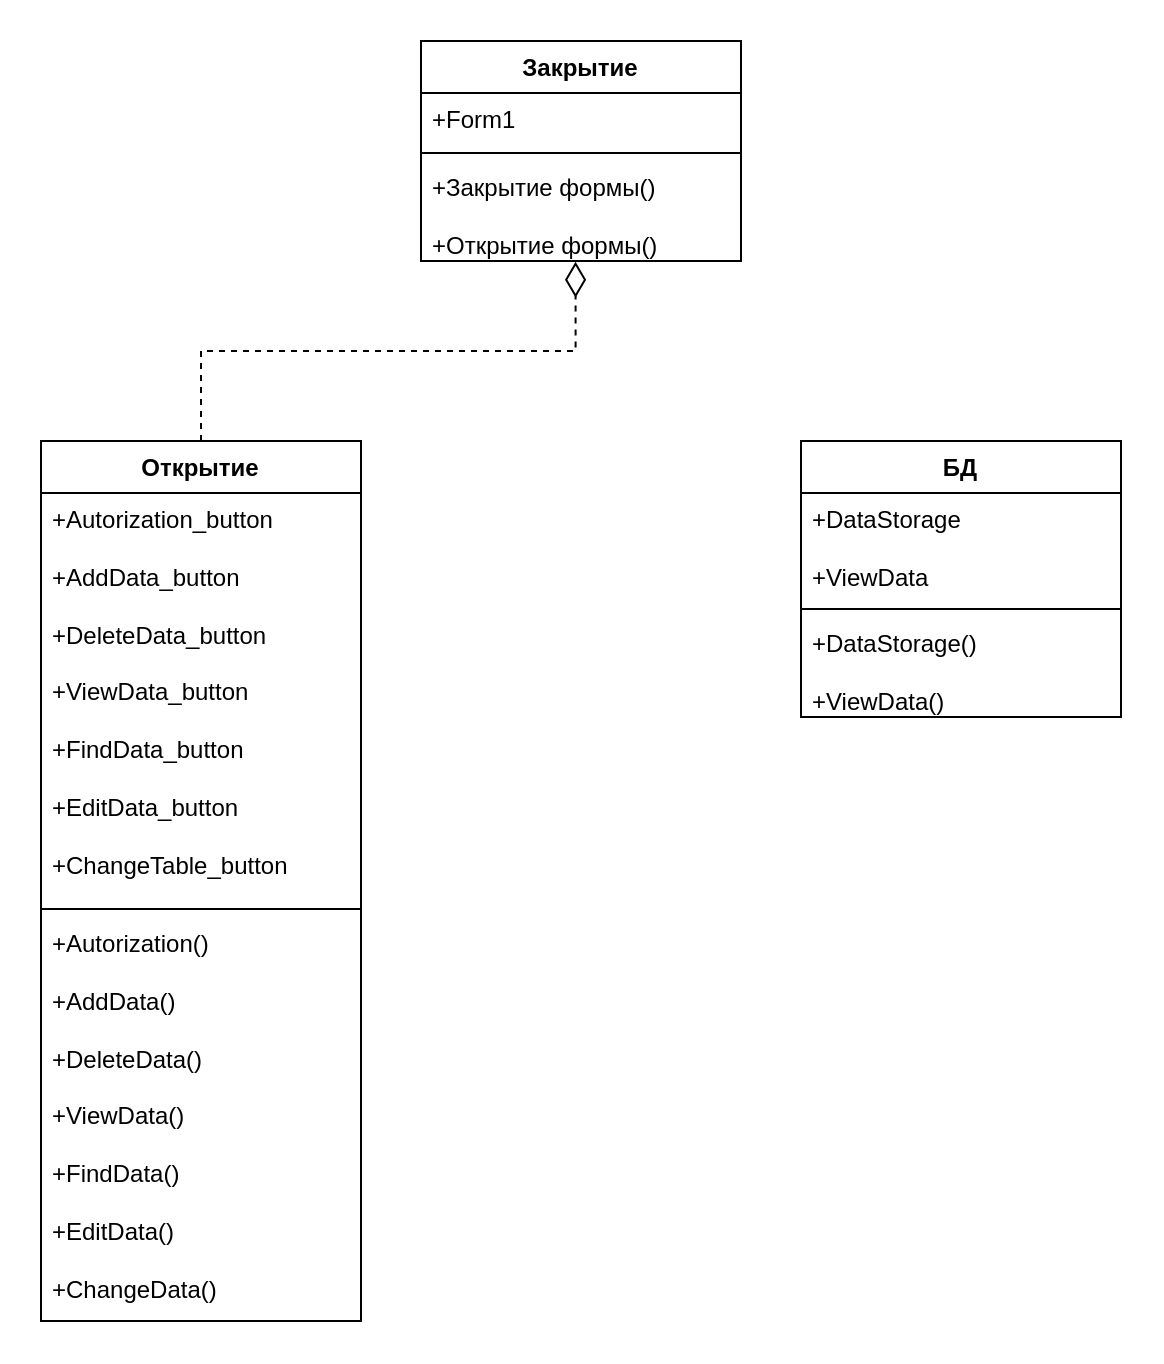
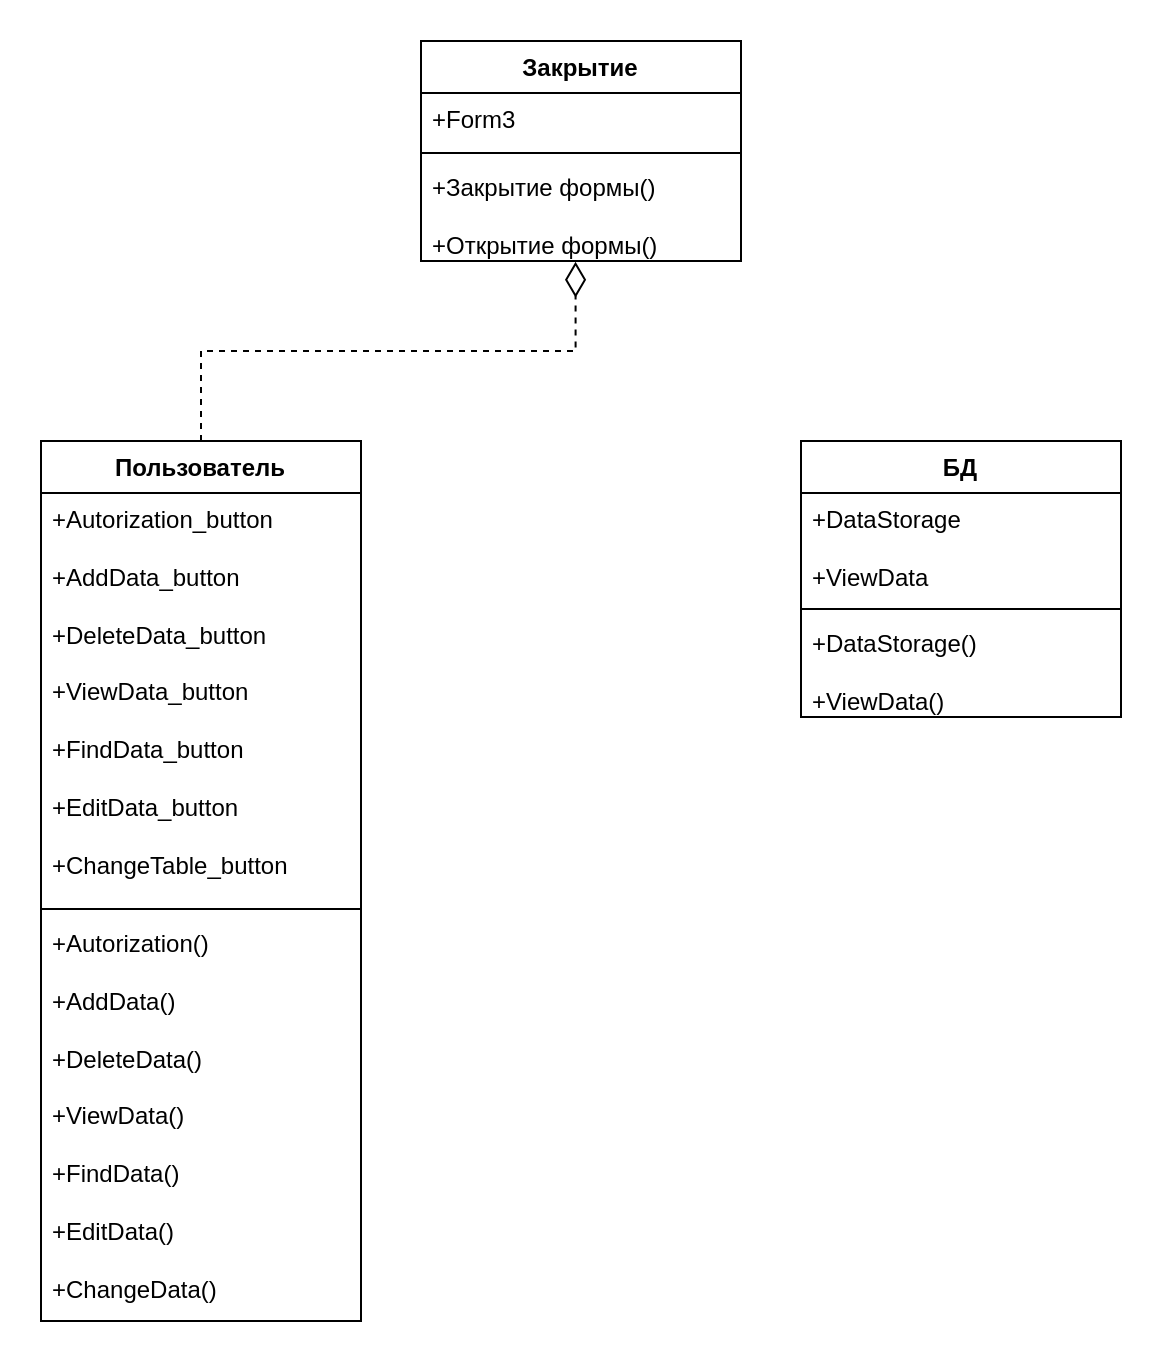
node "+Form1": label "+Form1" -> "+Form3"
node "Открытие": label "Открытие" -> "Пользователь"
